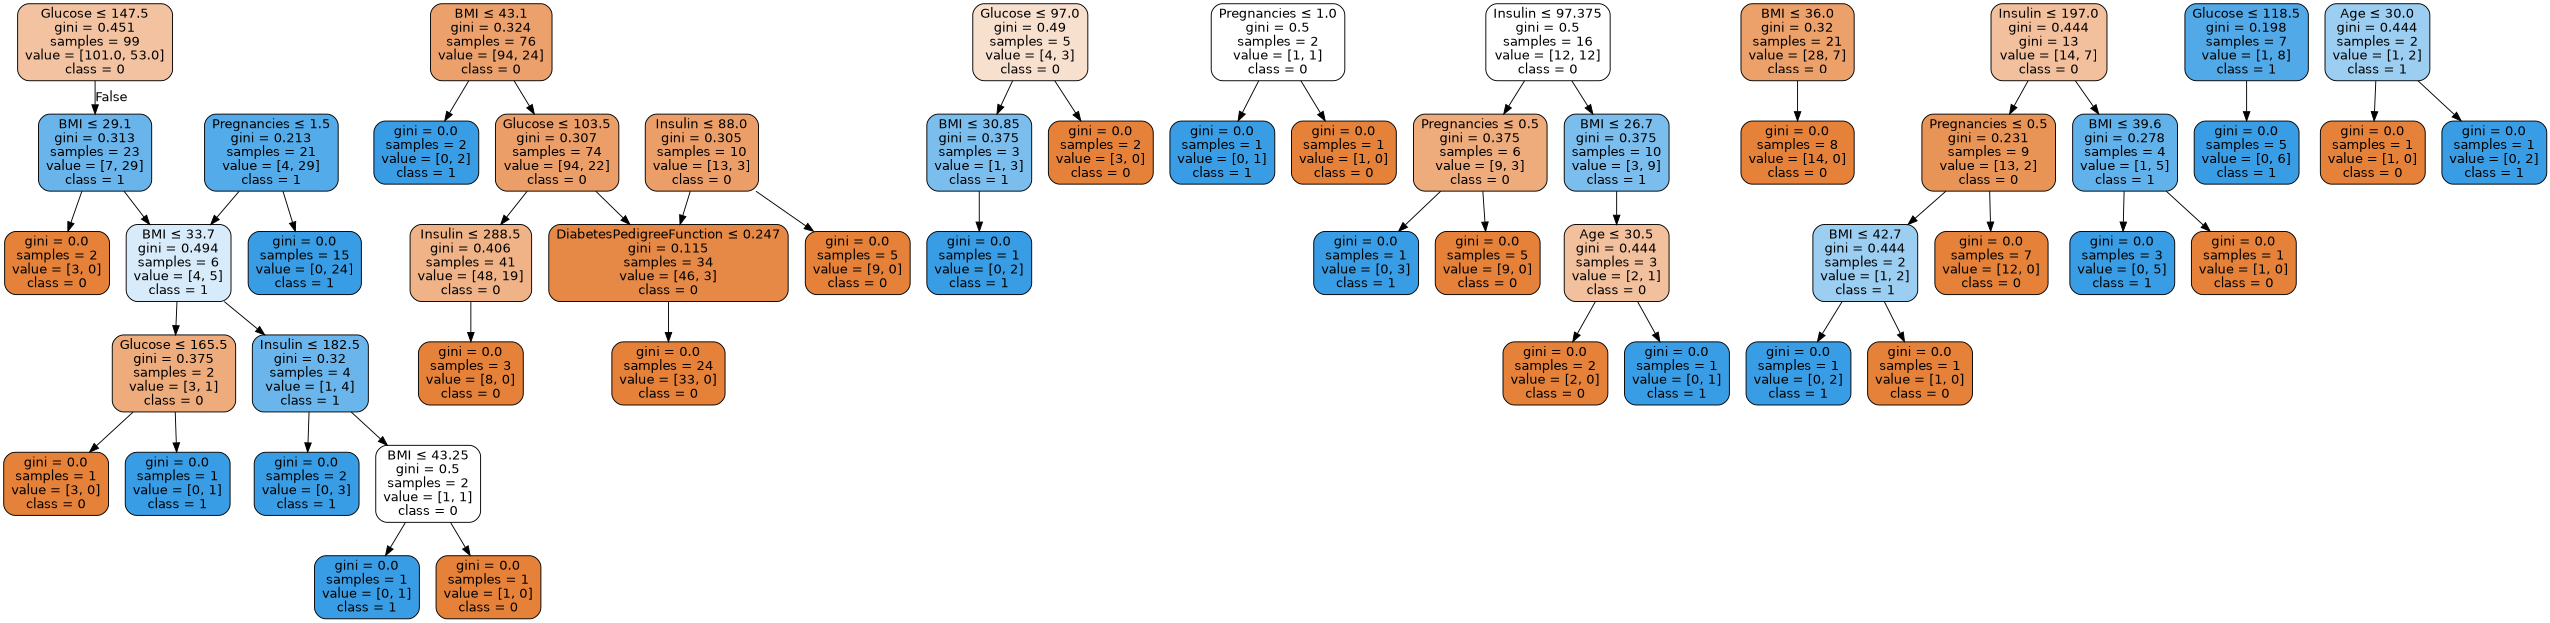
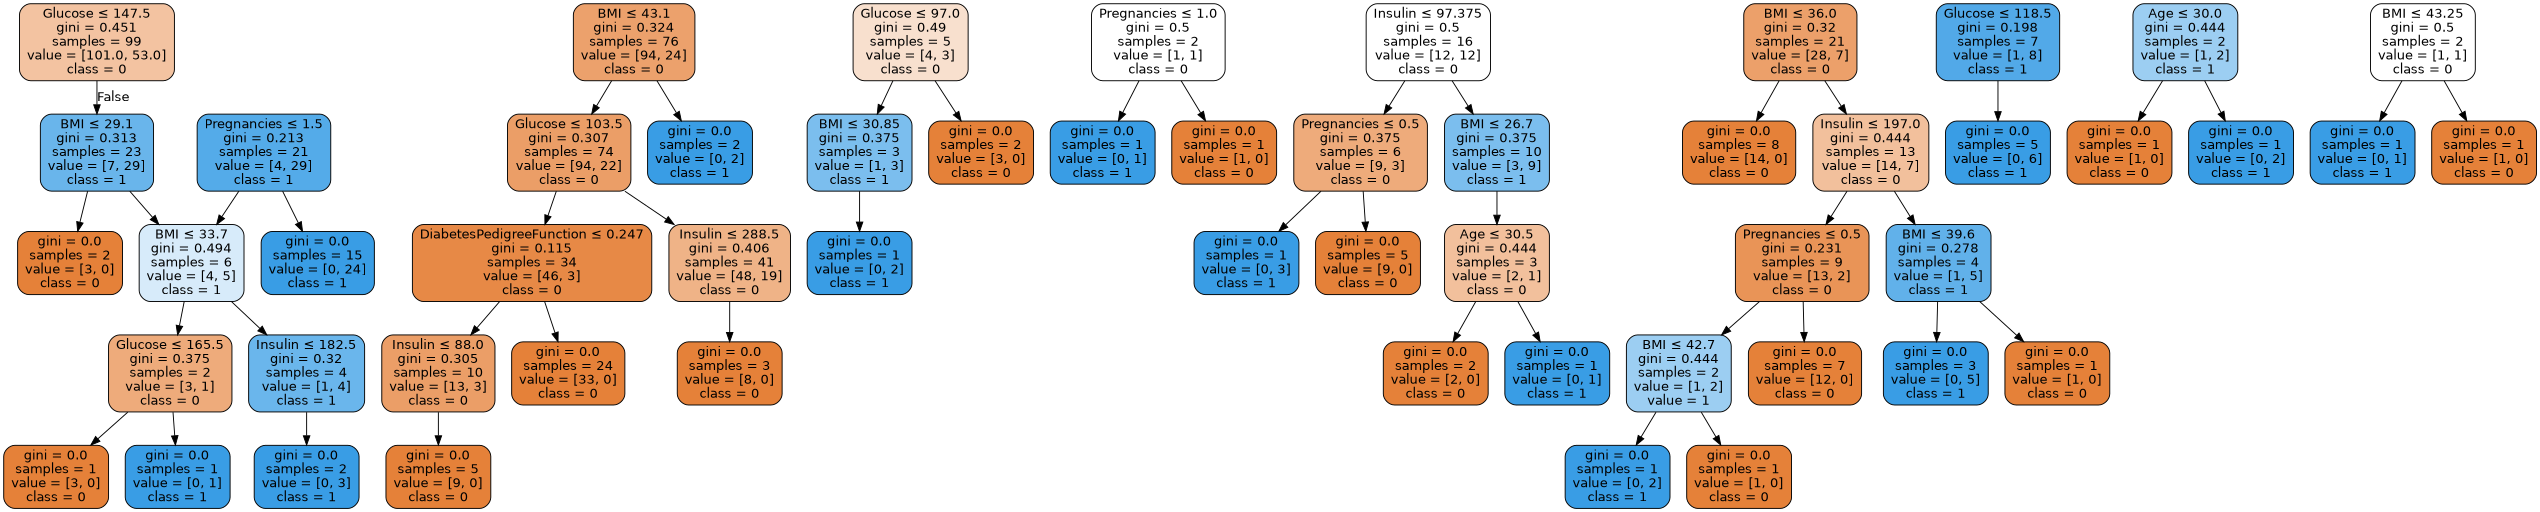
node "Insulin ≤ 197.0": text "gini = 13" -> "samples = 13"
edge "BMI ≤ 36.0" -> "Insulin ≤ 197.0": added
edge "Insulin ≤ 88.0" -> "DiabetesPedigreeFunction ≤ 0.247": reversed
node "BMI ≤ 42.7": text "class = 1" -> "value = 1"
edge "Insulin ≤ 182.5" -> "BMI ≤ 43.25": removed
